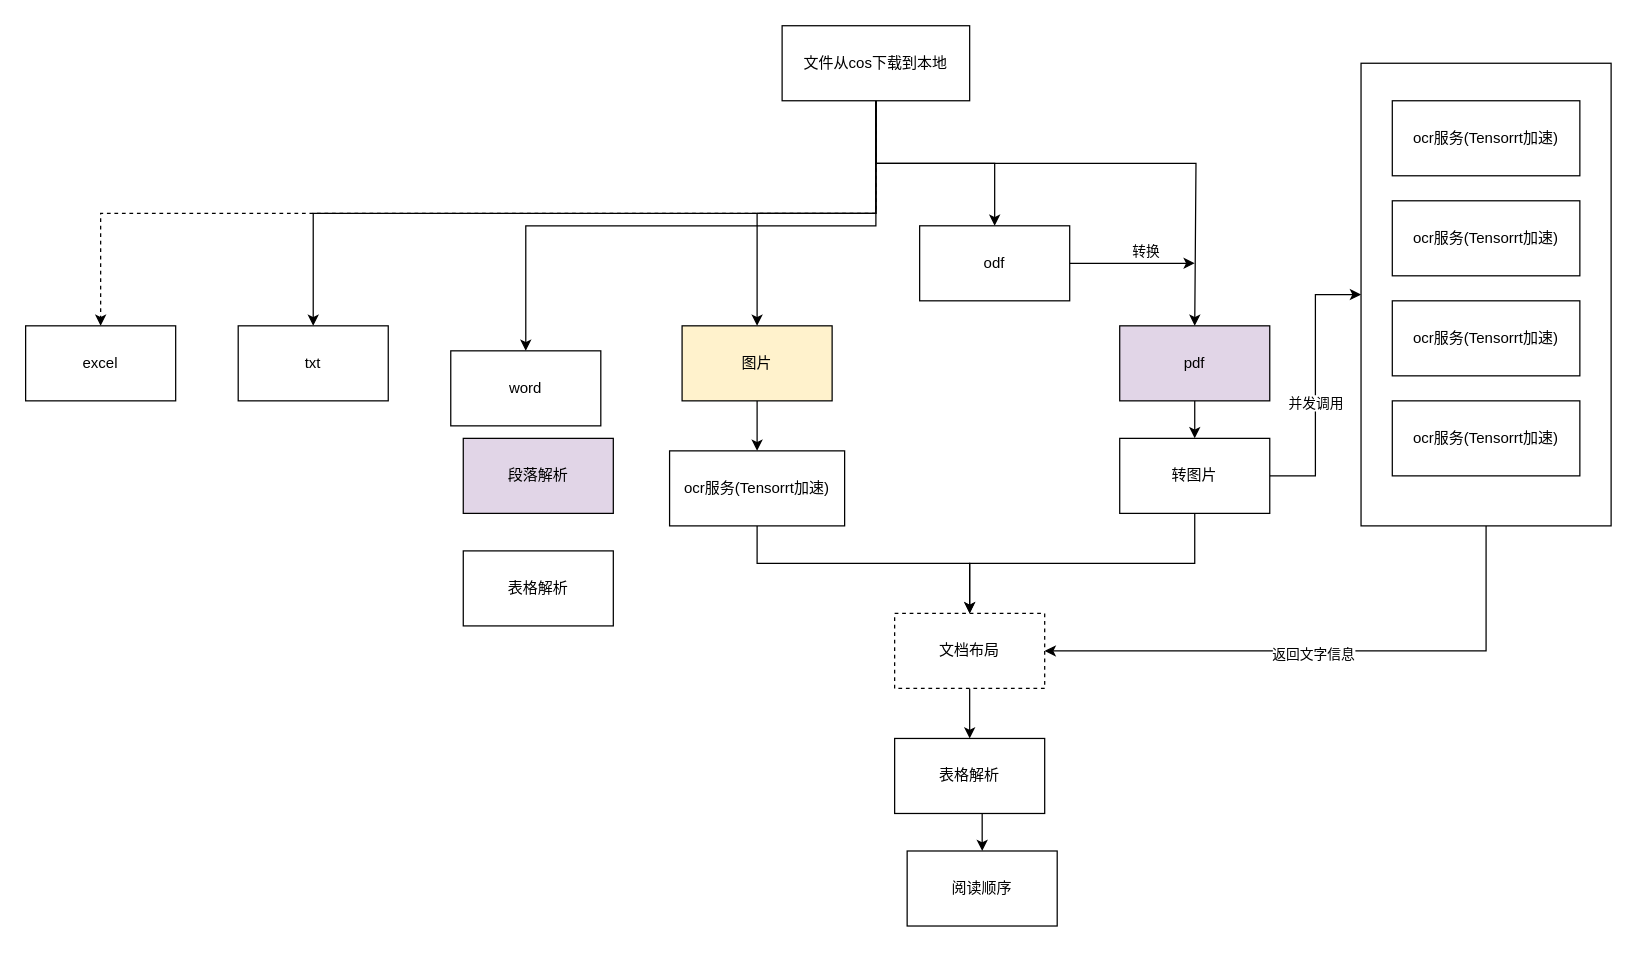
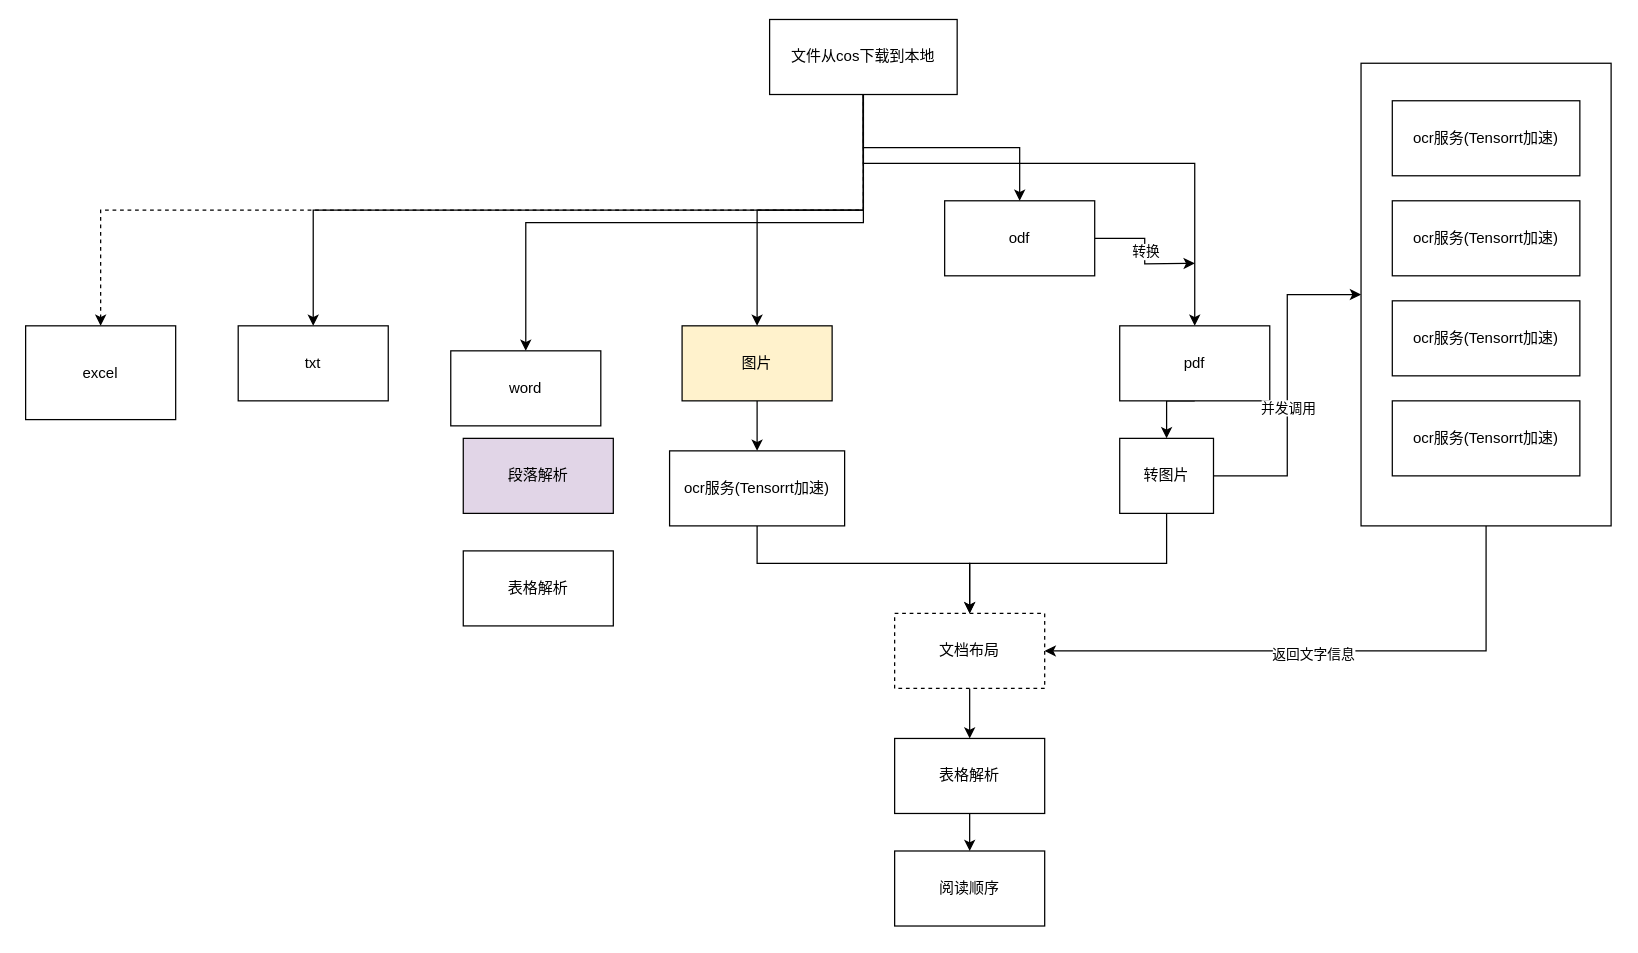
node "文件从cos下载到本地": moved (876, 63) -> (863, 57)
node "odf": moved (994, 263) -> (1019, 238)
node "excel": size 150x75 -> 150x94
node "pdf": fillcolor #e1d5e7 -> #ffffff
node "转图片": size 150x75 -> 94x75
node "阅读顺序": moved (982, 888) -> (969, 888)
